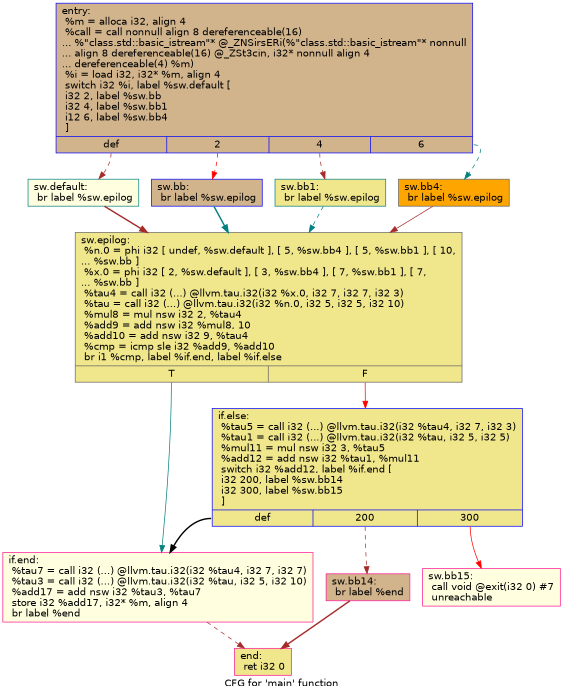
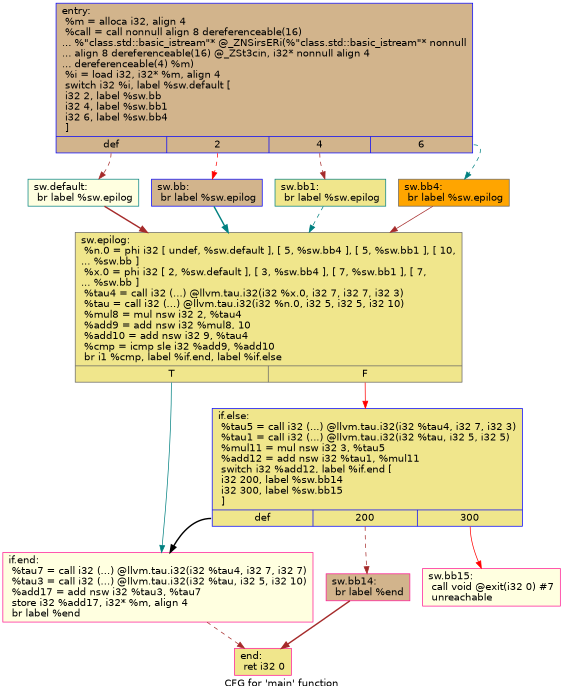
node "entry:": text "i12 6, label %sw.bb4" -> "i32 6, label %sw.bb4"
